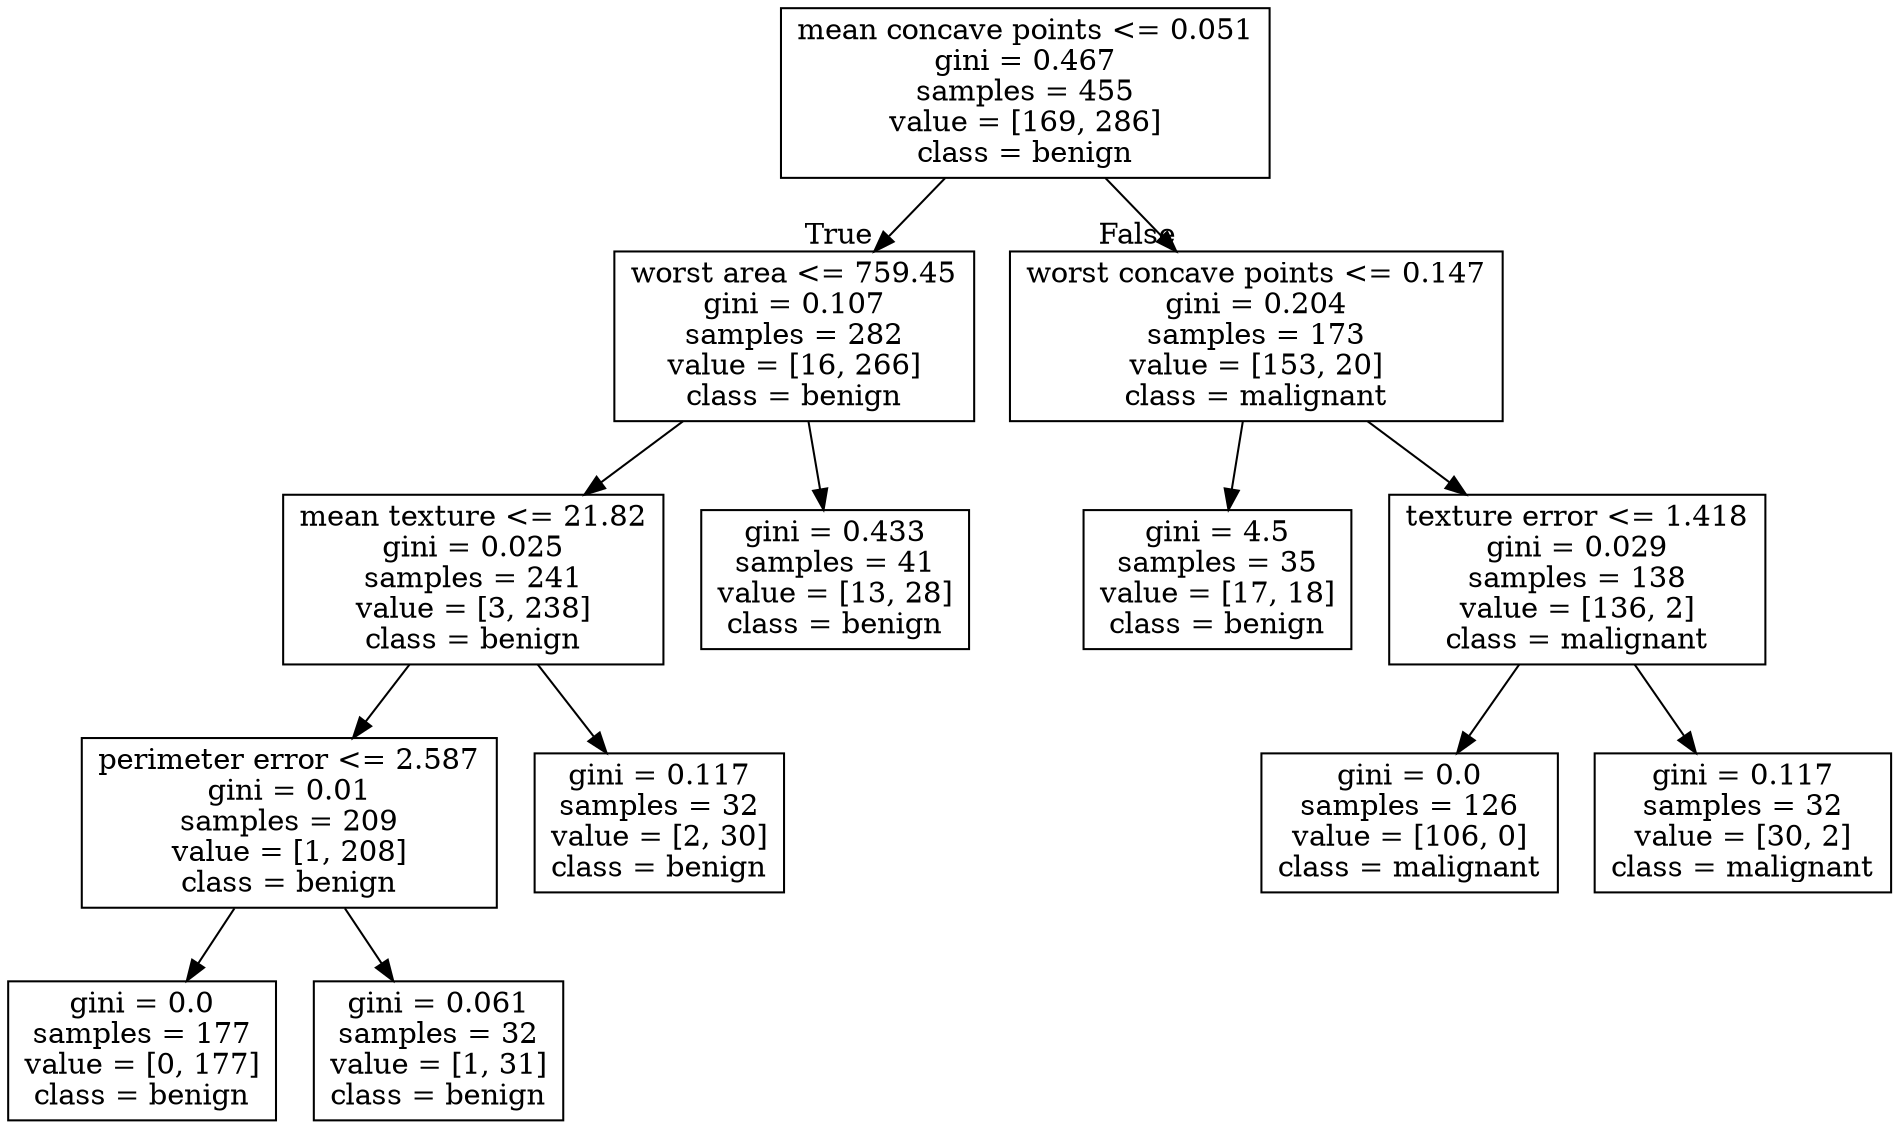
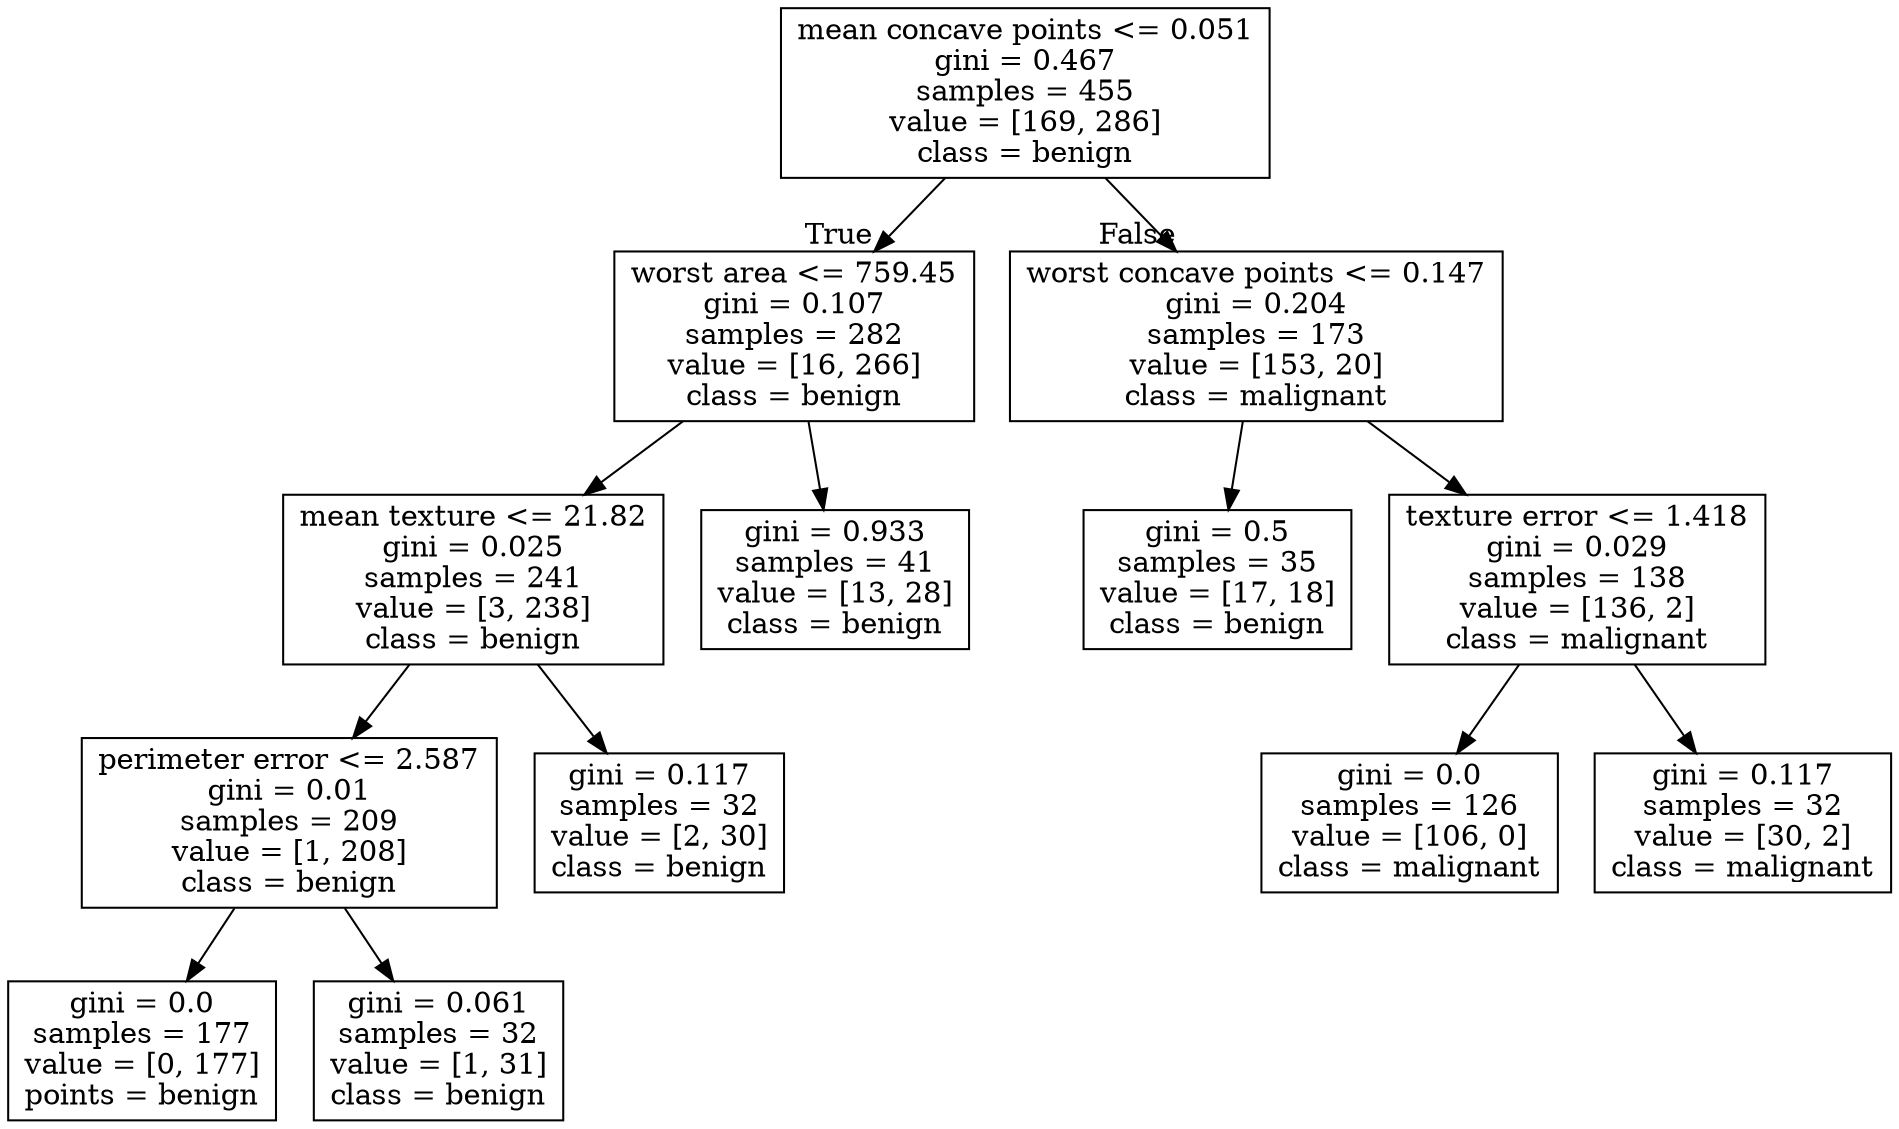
node "gini = 0.433 samples = 41 value = [13, 28] class = benign": label "gini = 0.433 samples = 41 value = [13, 28] class = benign" -> "gini = 0.933 samples = 41 value = [13, 28] class = benign"
node "gini = 4.5 samples = 35 value = [17, 18] class = benign": label "gini = 4.5 samples = 35 value = [17, 18] class = benign" -> "gini = 0.5 samples = 35 value = [17, 18] class = benign"
node "gini = 0.0 samples = 177 value = [0, 177] class = benign": label "gini = 0.0 samples = 177 value = [0, 177] class = benign" -> "gini = 0.0 samples = 177 value = [0, 177] points = benign"
